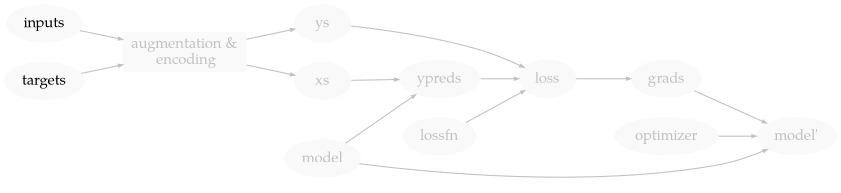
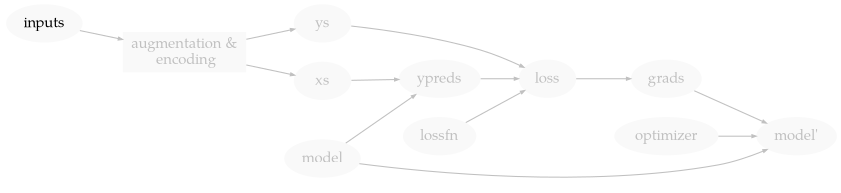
node "targets": removed
